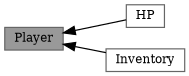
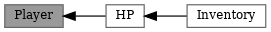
edge "Inventory" -> "Player": now "Inventory" -> "HP"
